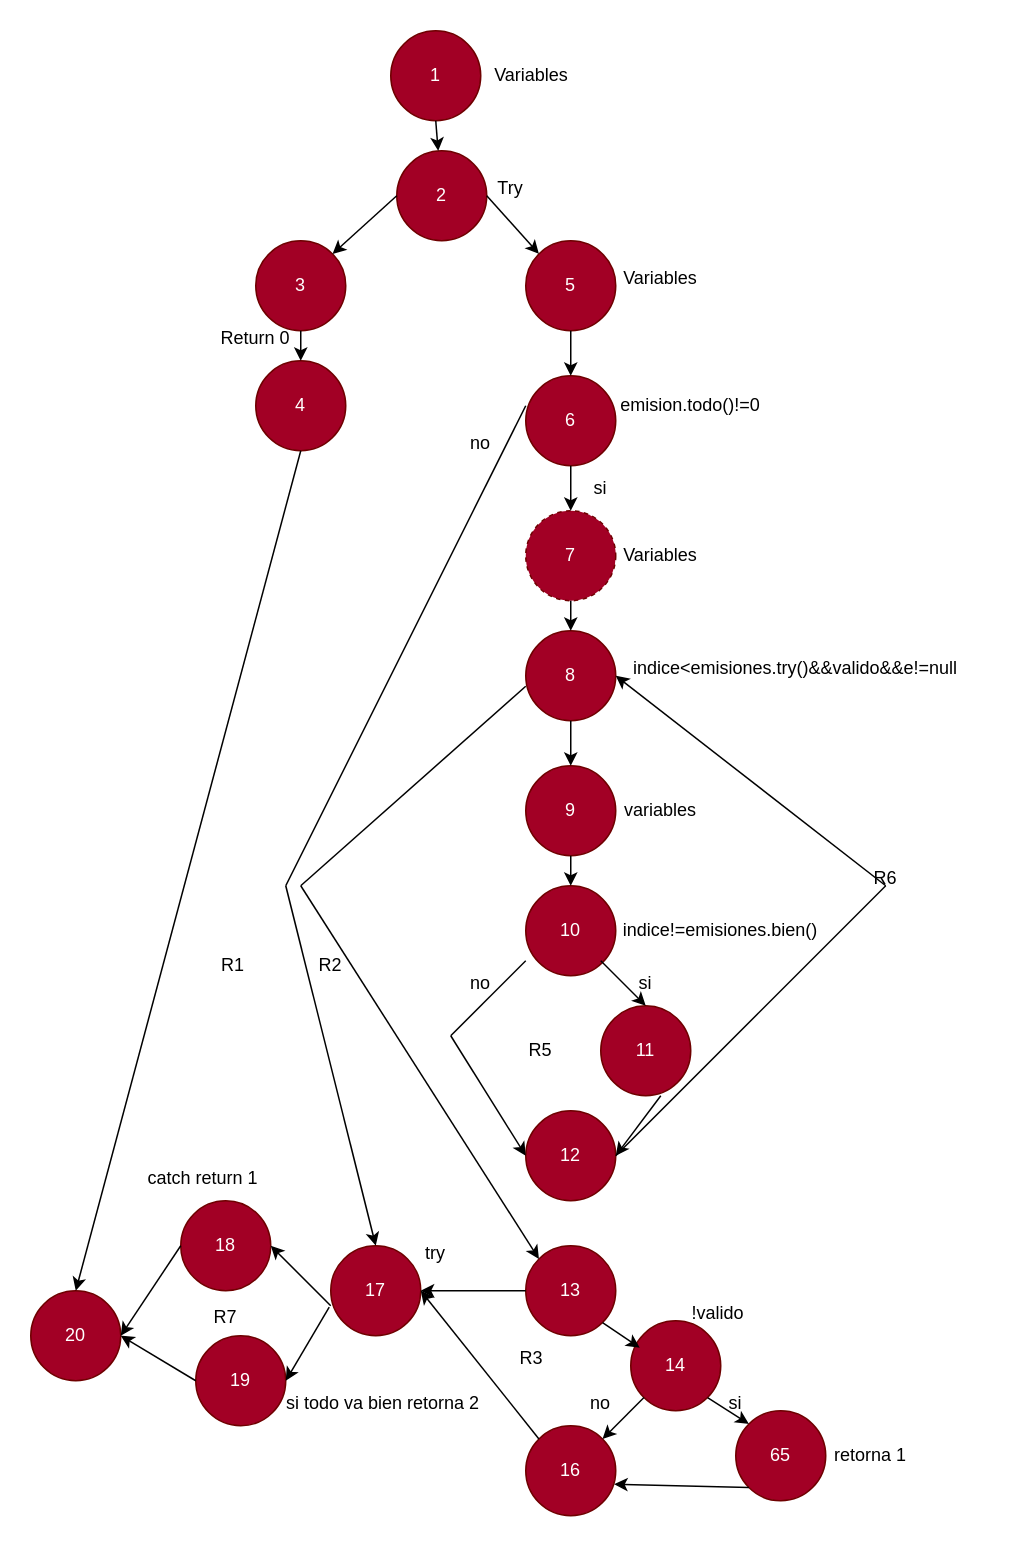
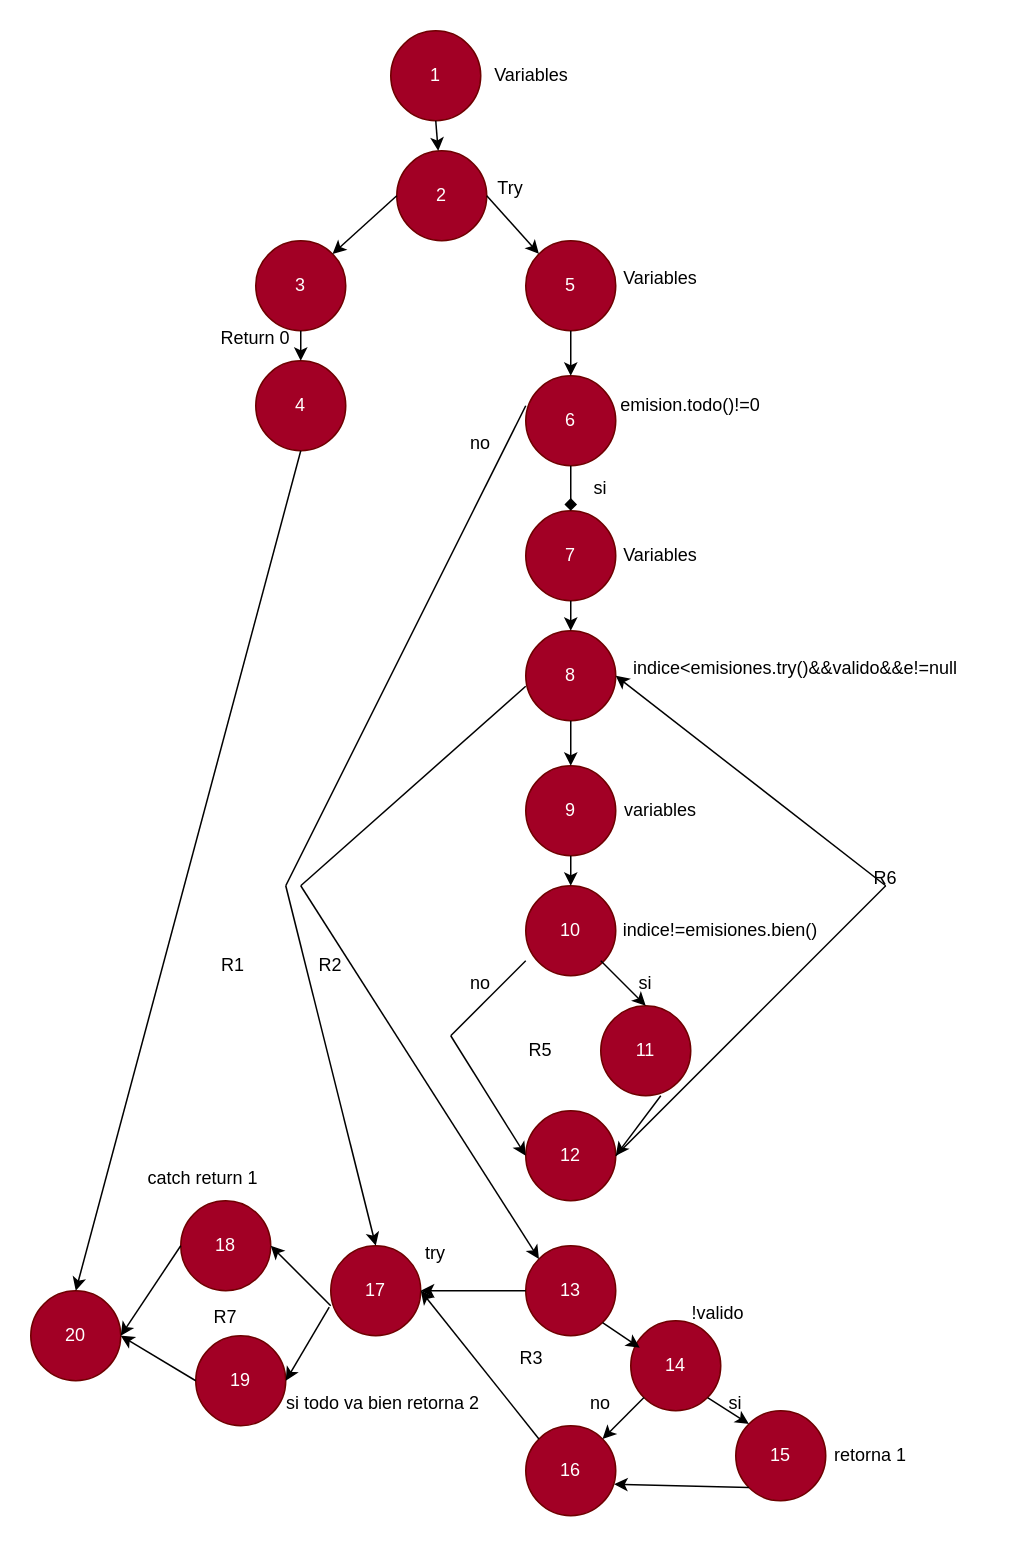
edge "6" -> "7": arrowhead classic -> diamond
node "7": style dashed -> solid
node "65": label "65" -> "15"
